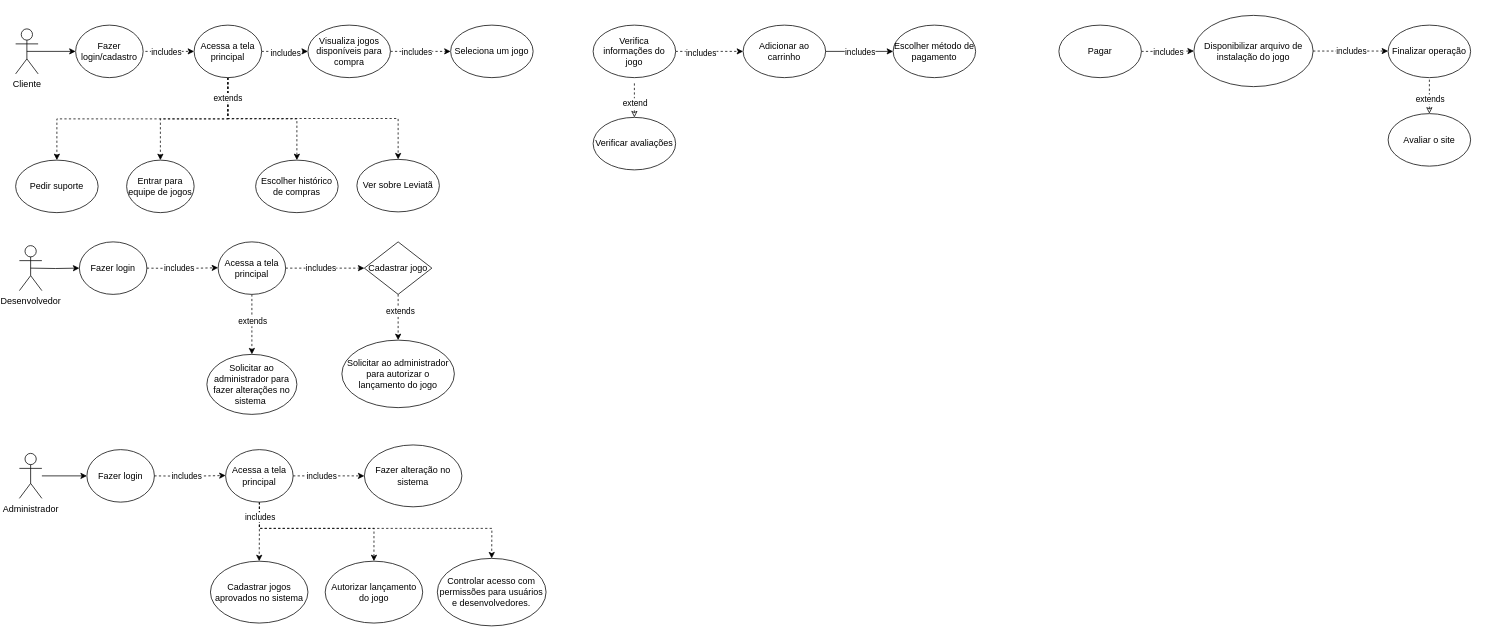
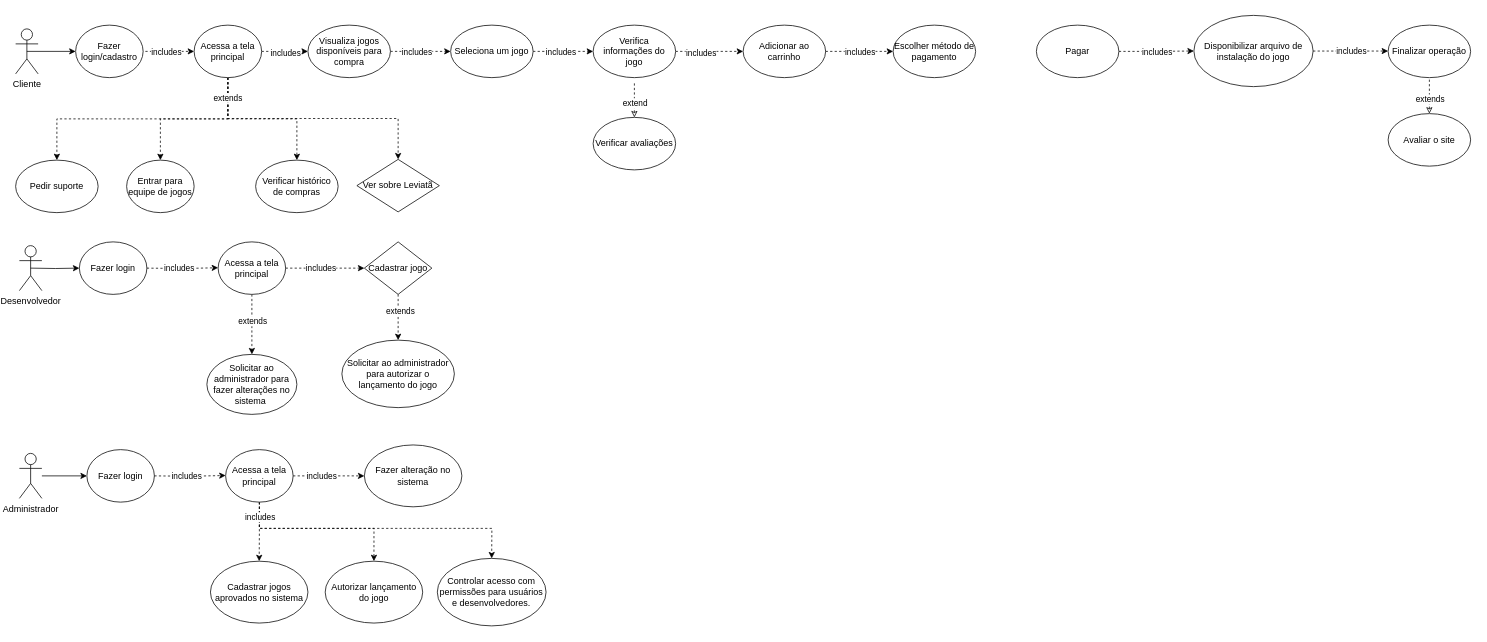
edge "Seleciona um jogo" -> "Verifica informações do jogo": added, label "includes"
edge "Adicionar ao carrinho" -> "Escolher método de pagamento": style solid -> dashed
node "Pagar": moved (1100, 51) -> (1077, 51)
node "Escolher histórico de compras": label "Escolher histórico de compras" -> "Verificar histórico de compras"
node "Ver sobre Leviatã": shape ellipse -> diamond
